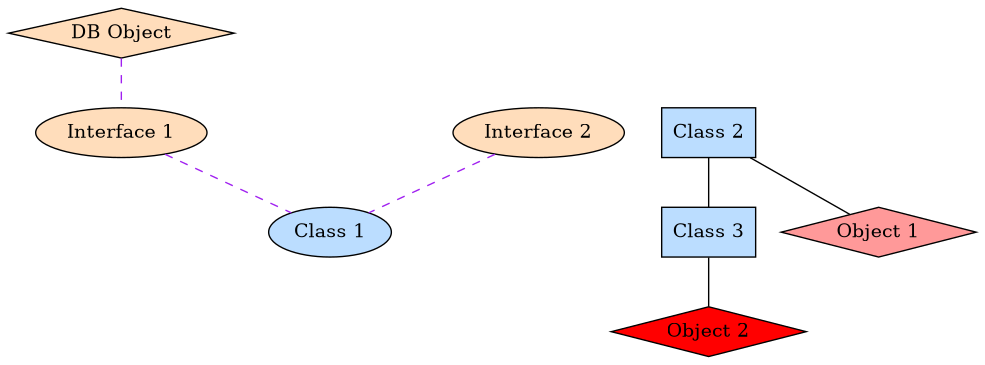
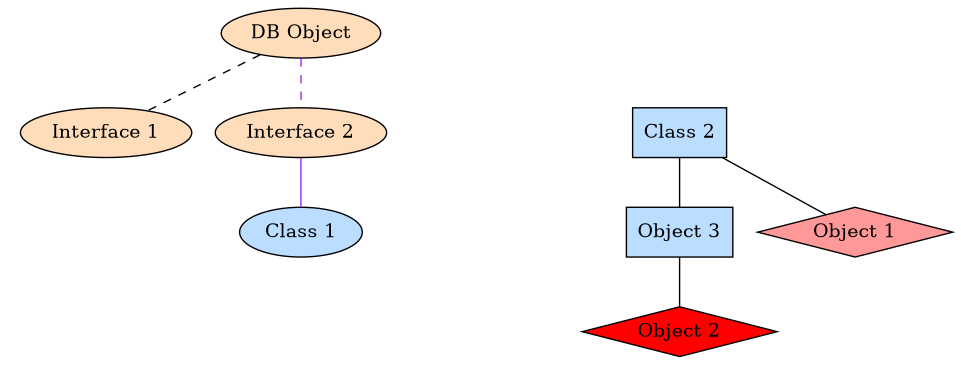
node "DB Object": shape diamond -> ellipse
edge "DB Object" -- "Interface 1": color purple -> black
edge "DB Object" -- "Interface 2": added
edge "Interface 1" -- "Class 1": removed
edge "Interface 2" -- "Class 1": style dashed -> solid
node "Class 3": label "Class 3" -> "Object 3"
